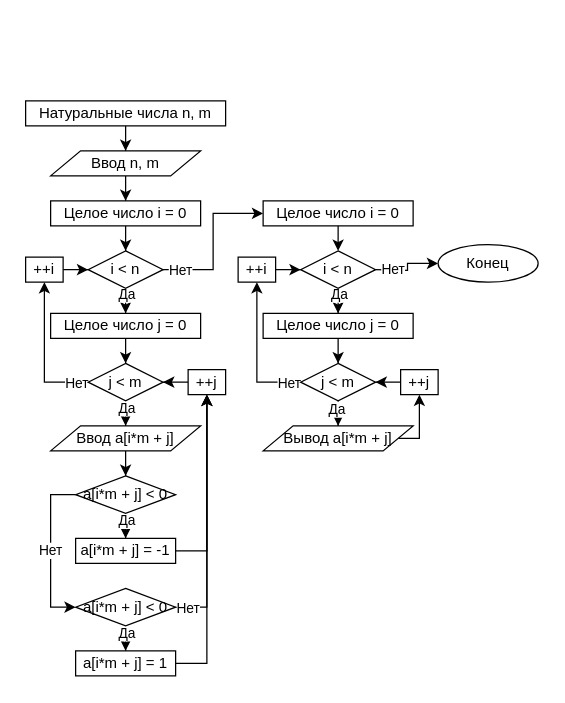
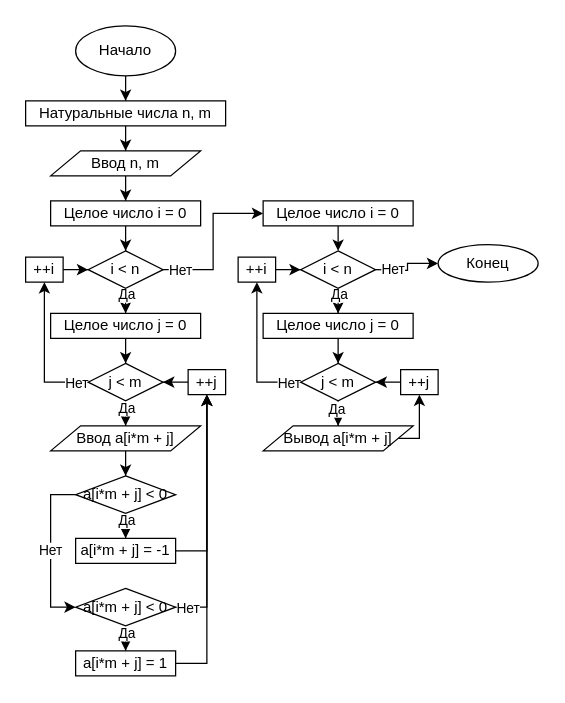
node "Начало": added
edge "Начало" -> "Натуральные числа n, m": added
